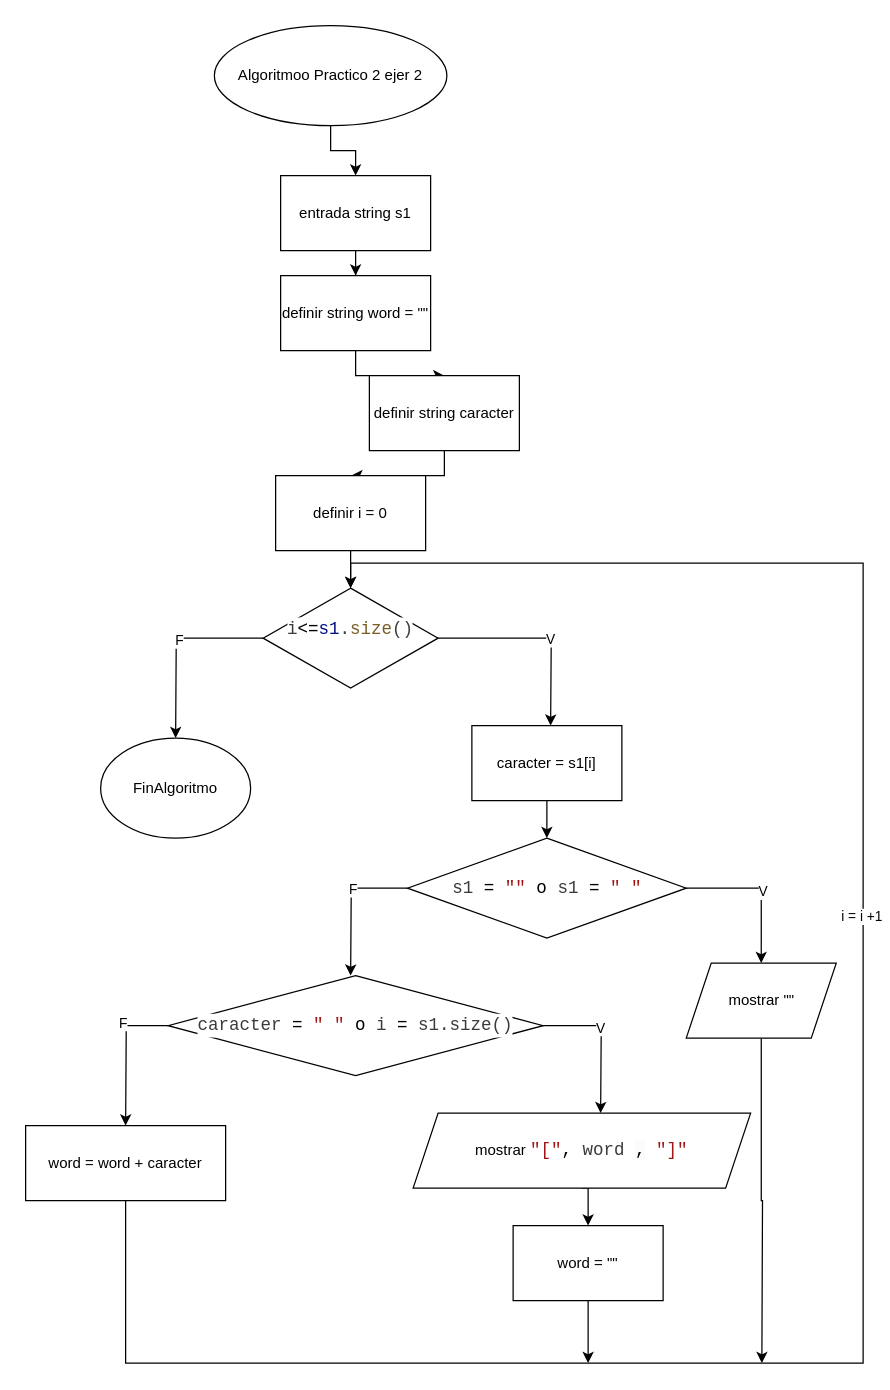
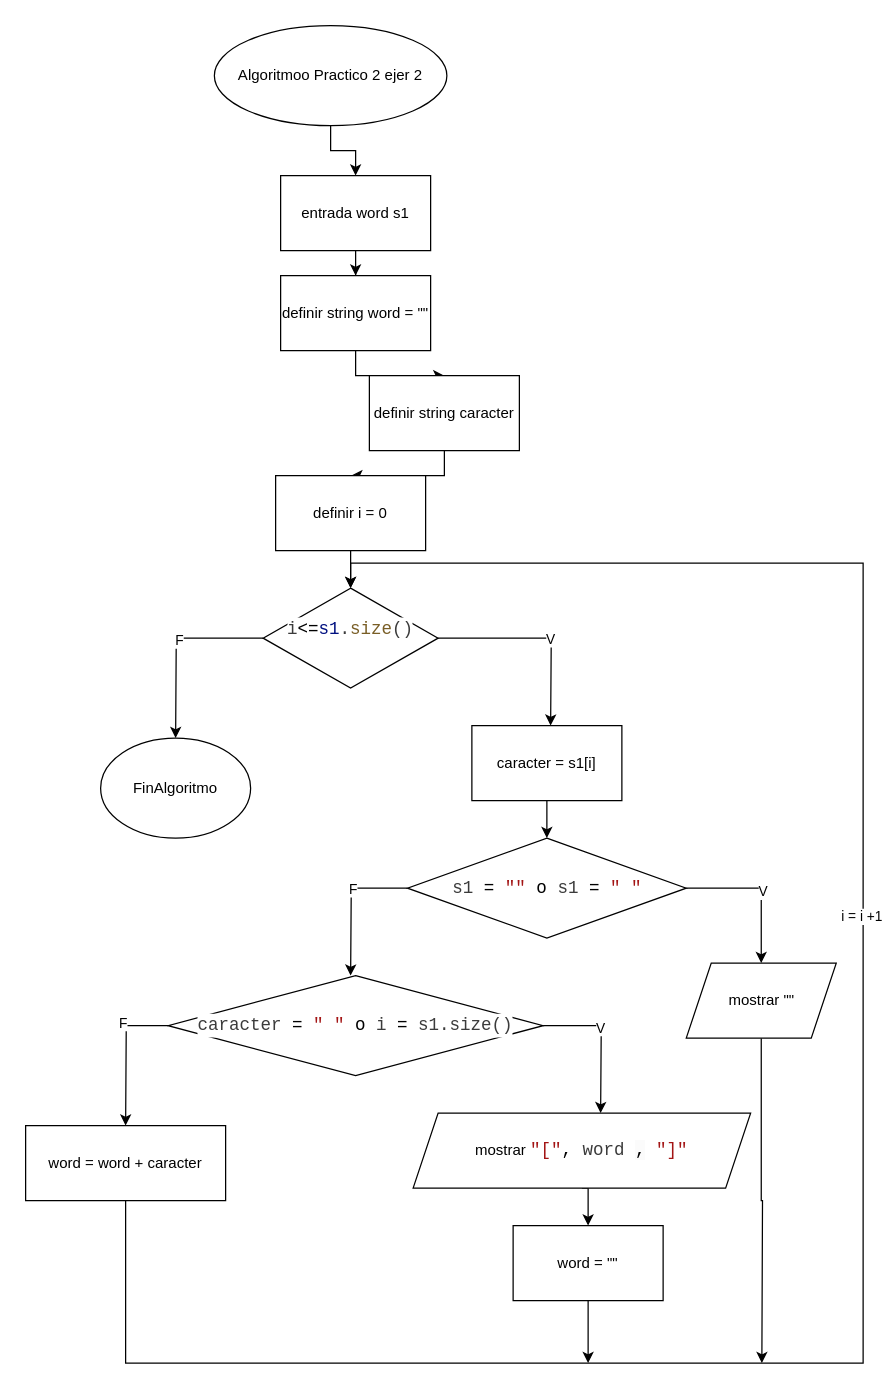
node "entrada string s1": label "entrada string s1" -> "entrada word s1"
